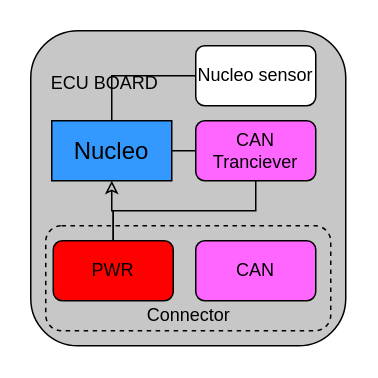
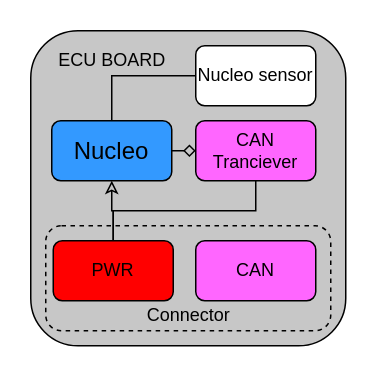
node "ECU BOARD": moved (104, 83) -> (112, 61)
node "Nucleo": shape rectangle -> rounded rectangle
edge "Nucleo" -- "CAN Tranciever": arrowhead none -> diamond
